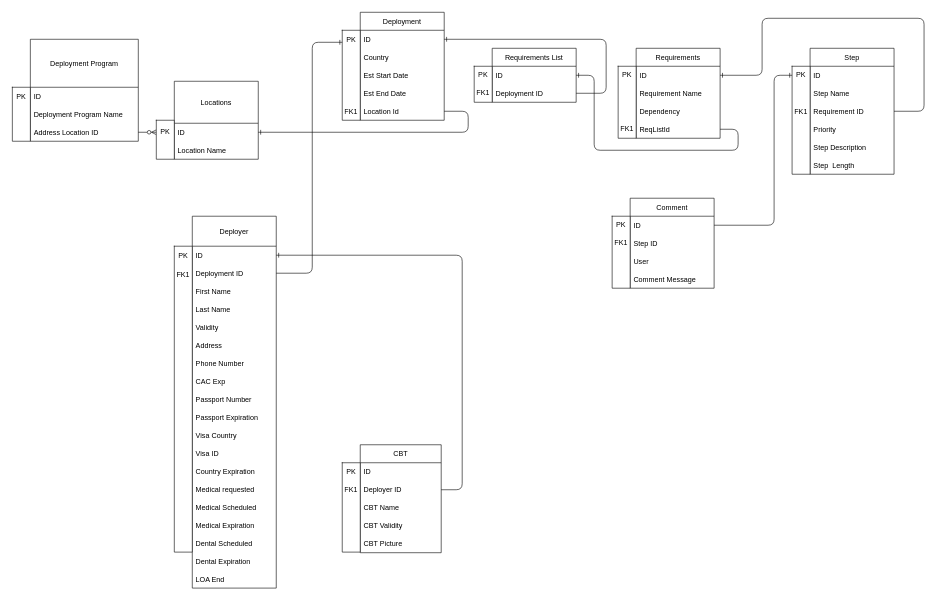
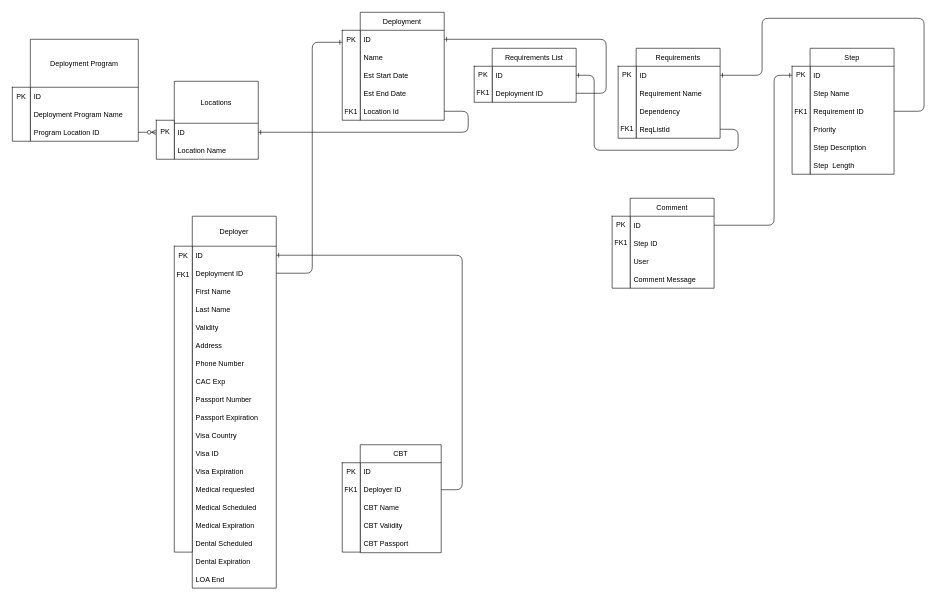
node "Country": label "Country" -> "Name"
node "Address Location ID": label "Address Location ID" -> "Program Location ID"
node "Country Expiration": label "Country Expiration" -> "Visa Expiration"
node "CBT Picture": label "CBT Picture" -> "CBT Passport"
